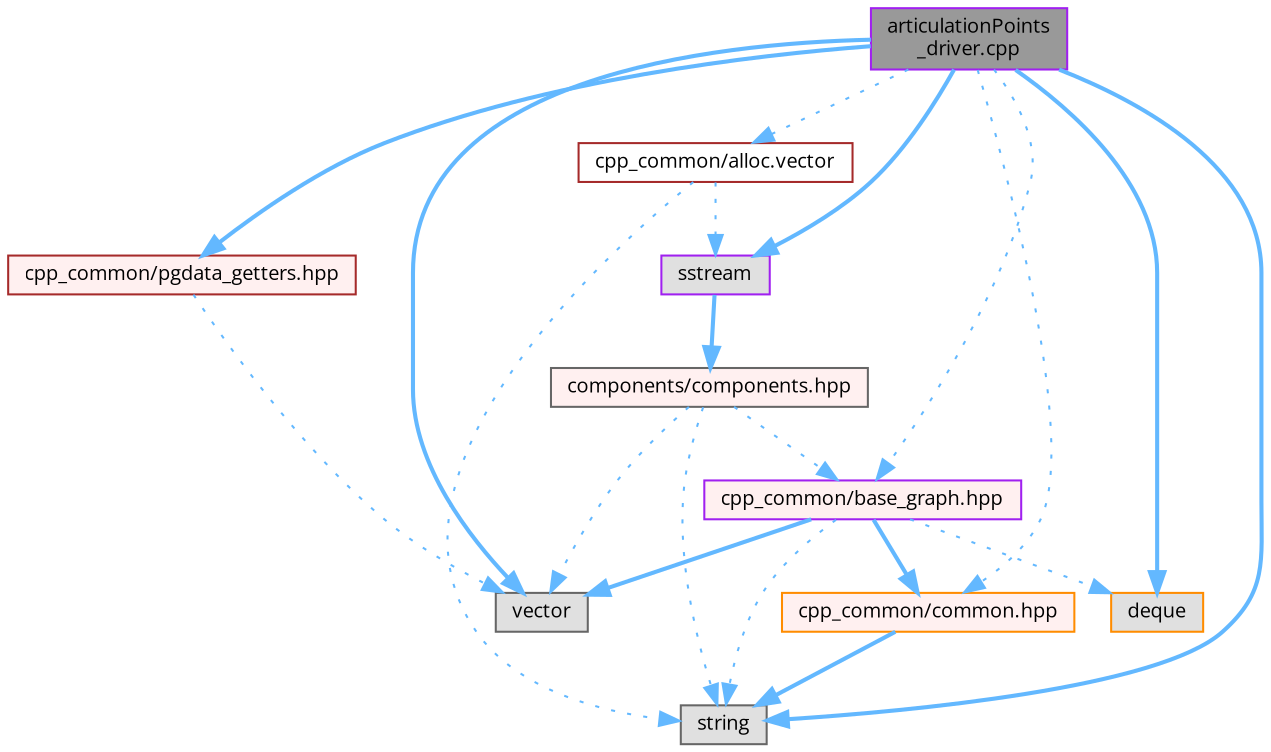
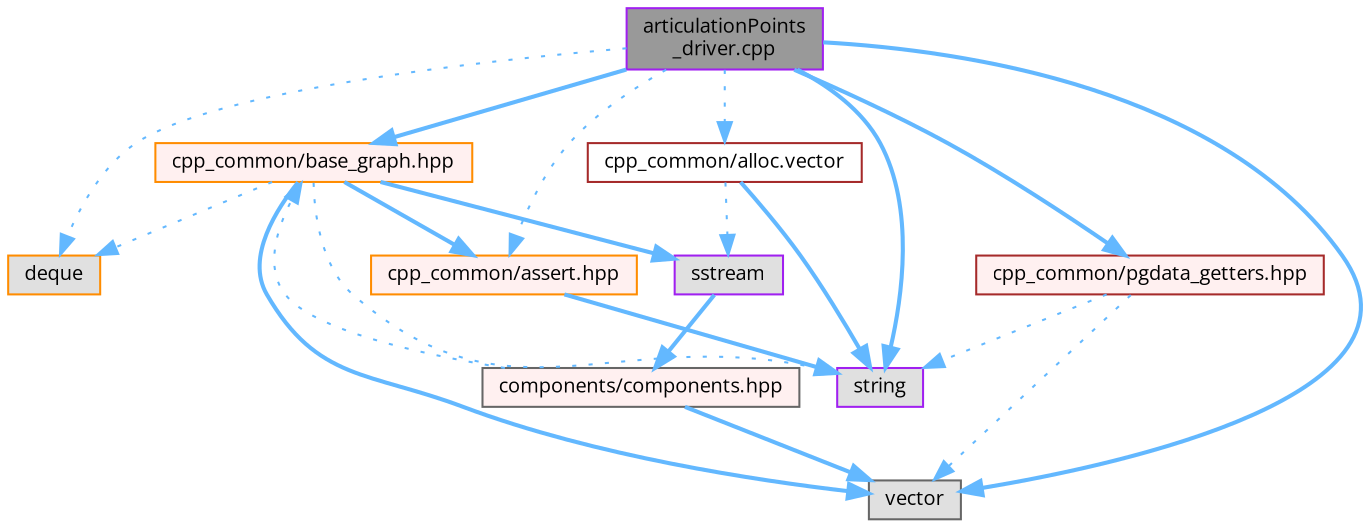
edge "articulationPoints _driver.cpp" -> "sstream": now "cpp_common/base_graph.hpp" -> "sstream"
edge "articulationPoints _driver.cpp" -> "cpp_common/base_graph.hpp": style dotted -> bold
edge "articulationPoints _driver.cpp" -> "deque": style bold -> dotted
edge "cpp_common/alloc.vector" -> "string": style dotted -> bold
edge "components/components.hpp" -> "vector": style dotted -> bold
node "cpp_common/base_graph.hpp": color purple -> darkorange
edge "components/components.hpp" -> "string": now "cpp_common/pgdata_getters.hpp" -> "string"
node "cpp_common/common.hpp": label "cpp_common/common.hpp" -> "cpp_common/assert.hpp"
node "string": color gray40 -> purple
